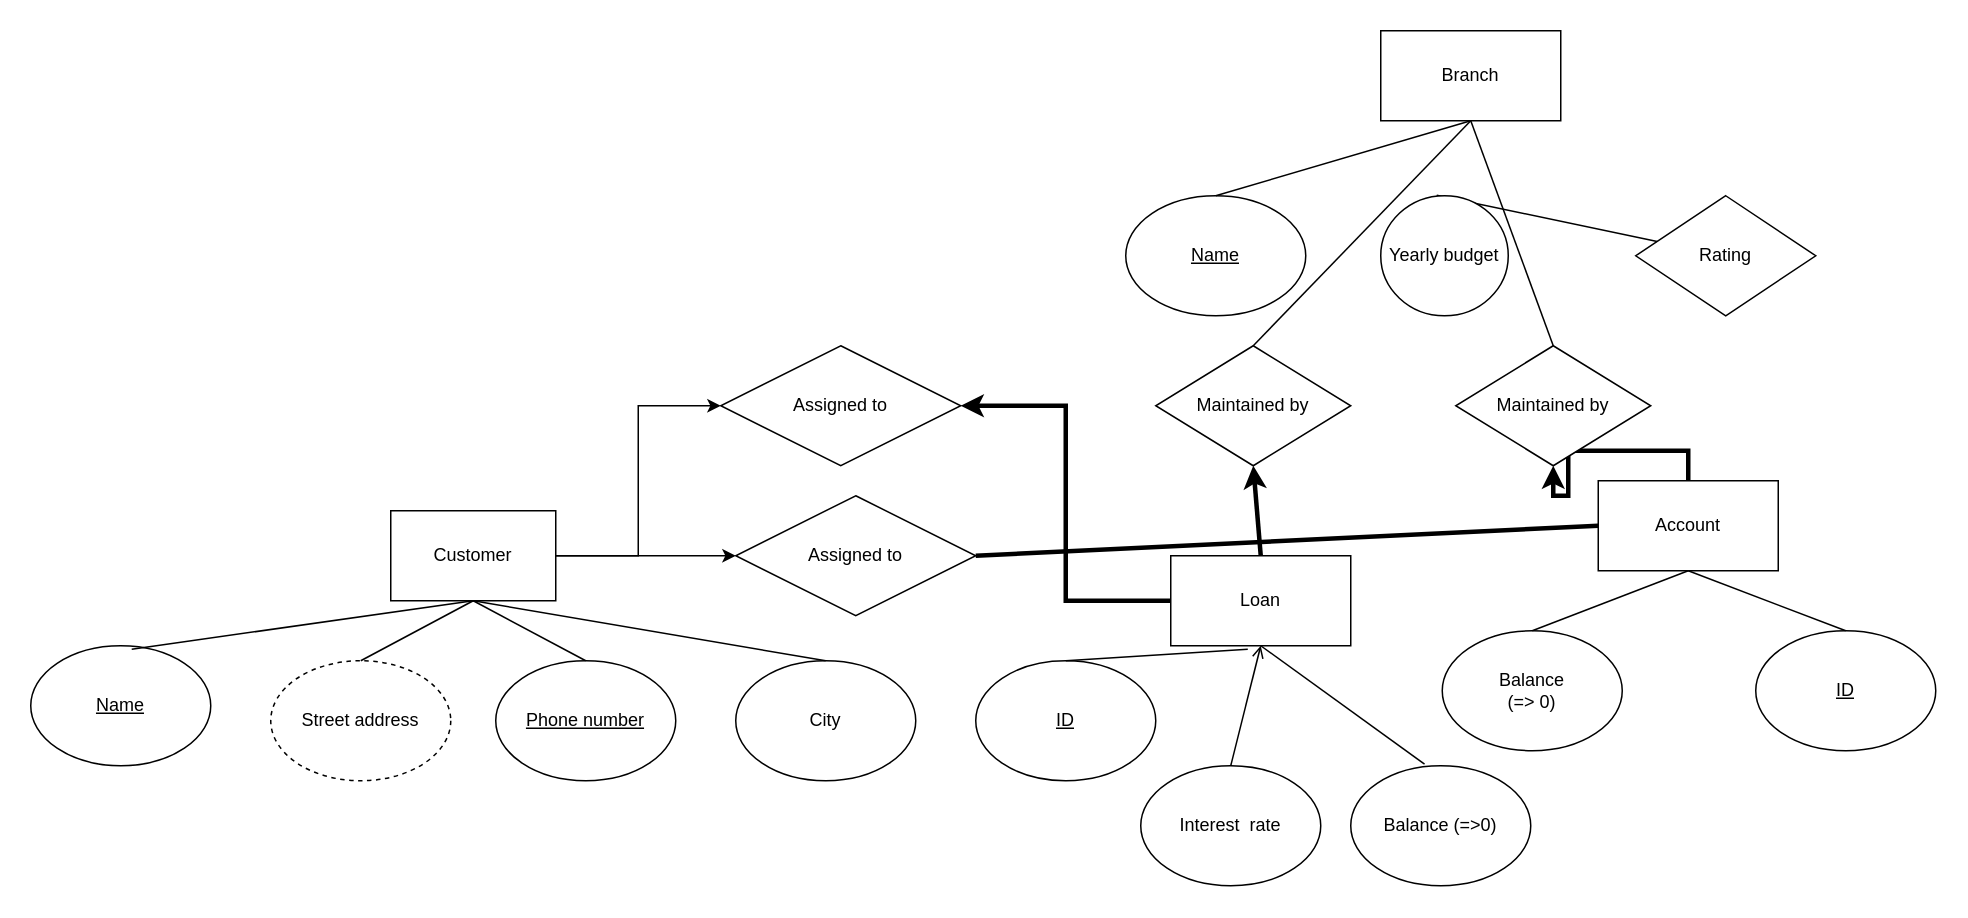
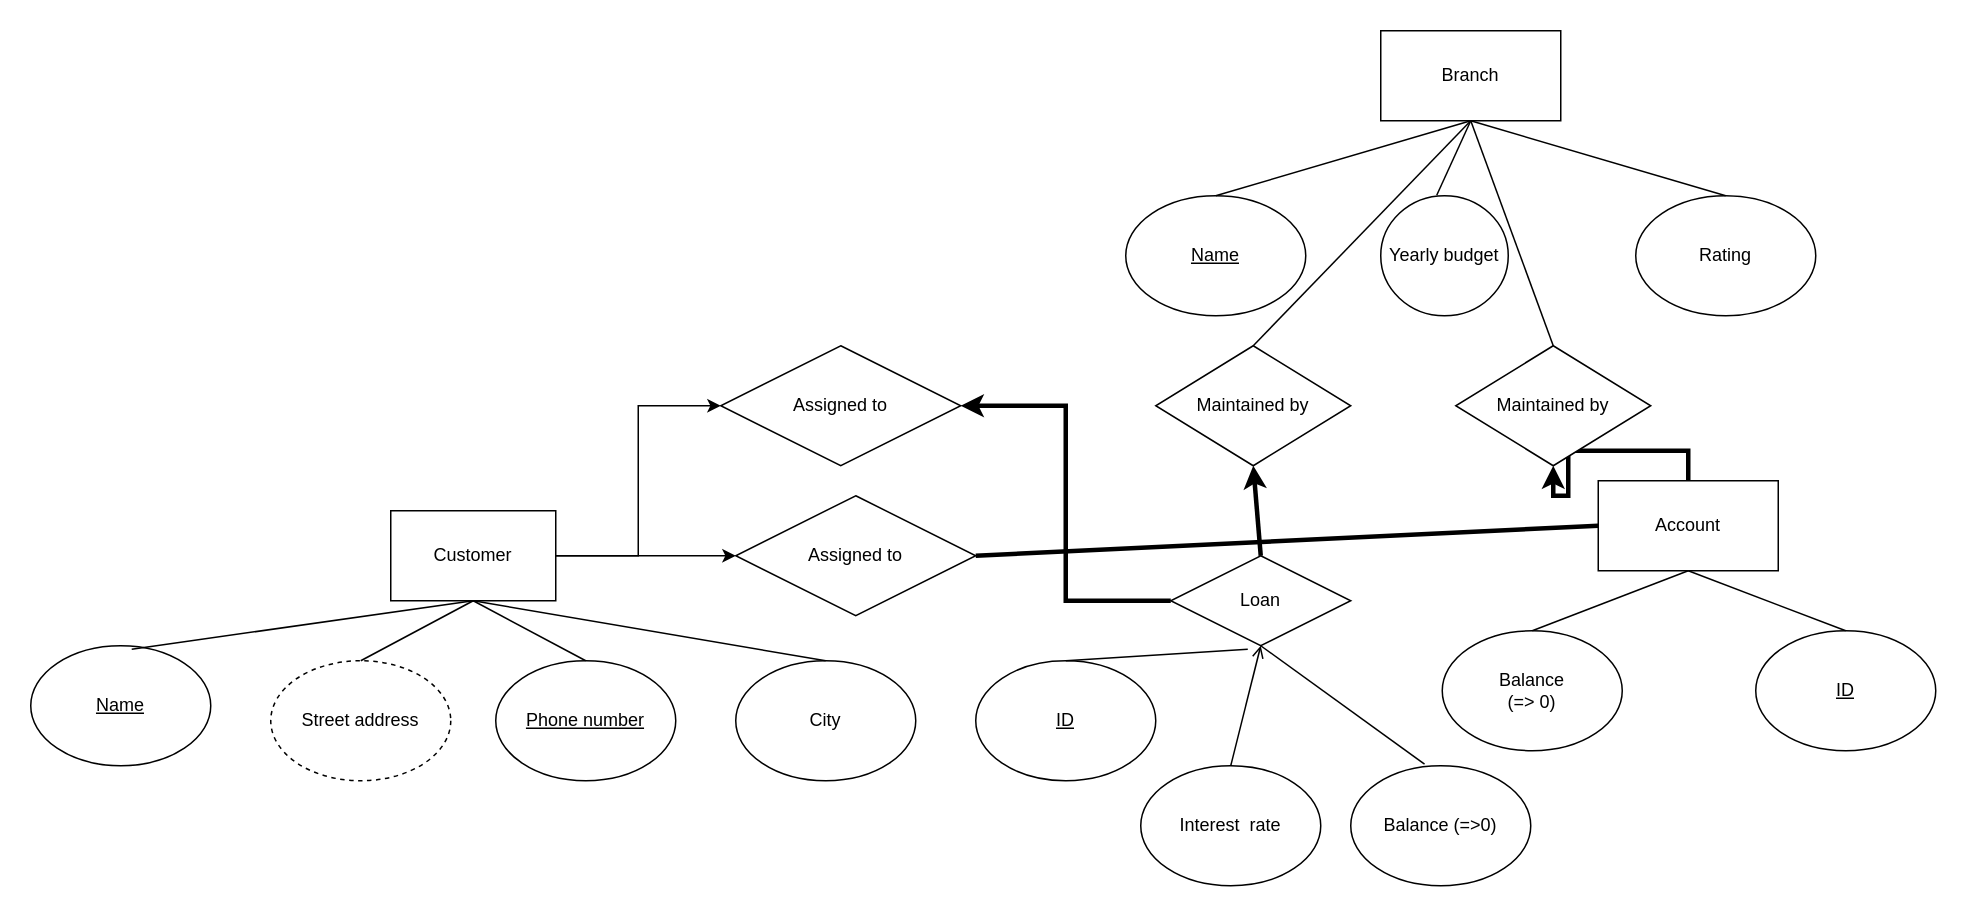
edge "Branch" -- "Rating": added
edge "Yearly budget" -- "Rating": now "Yearly budget" -- "Branch"
node "Rating": shape diamond -> ellipse
node "Loan": shape rectangle -> diamond
